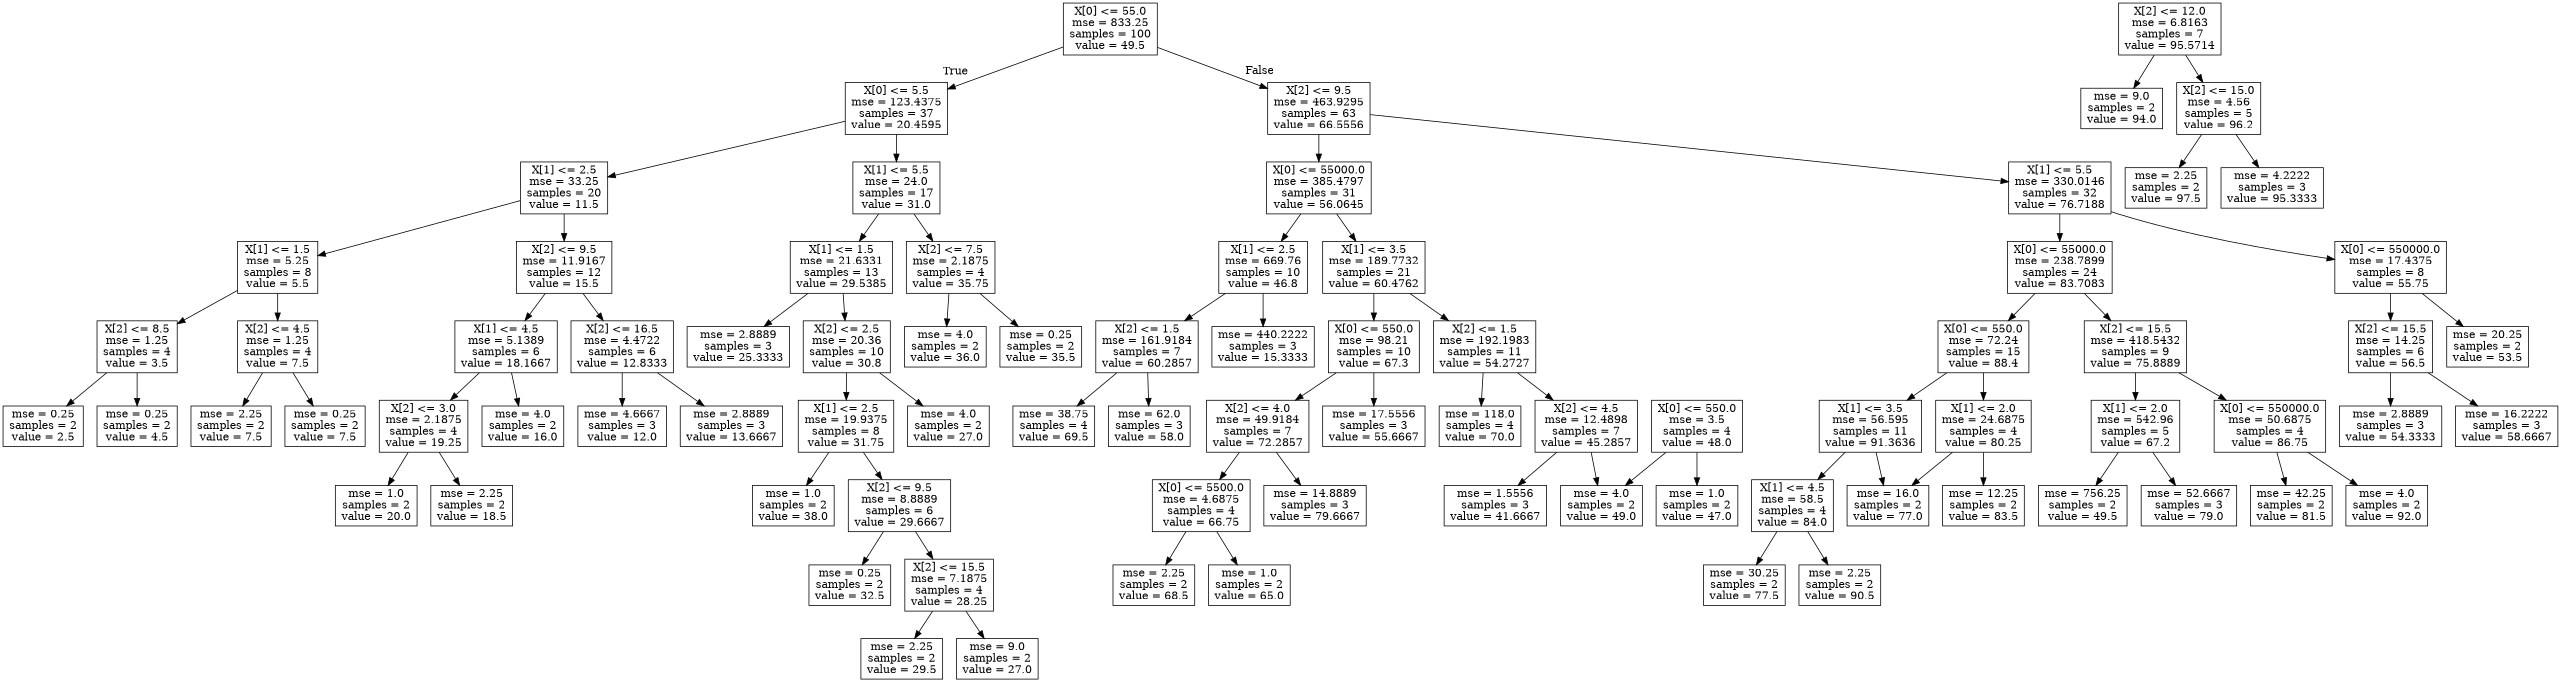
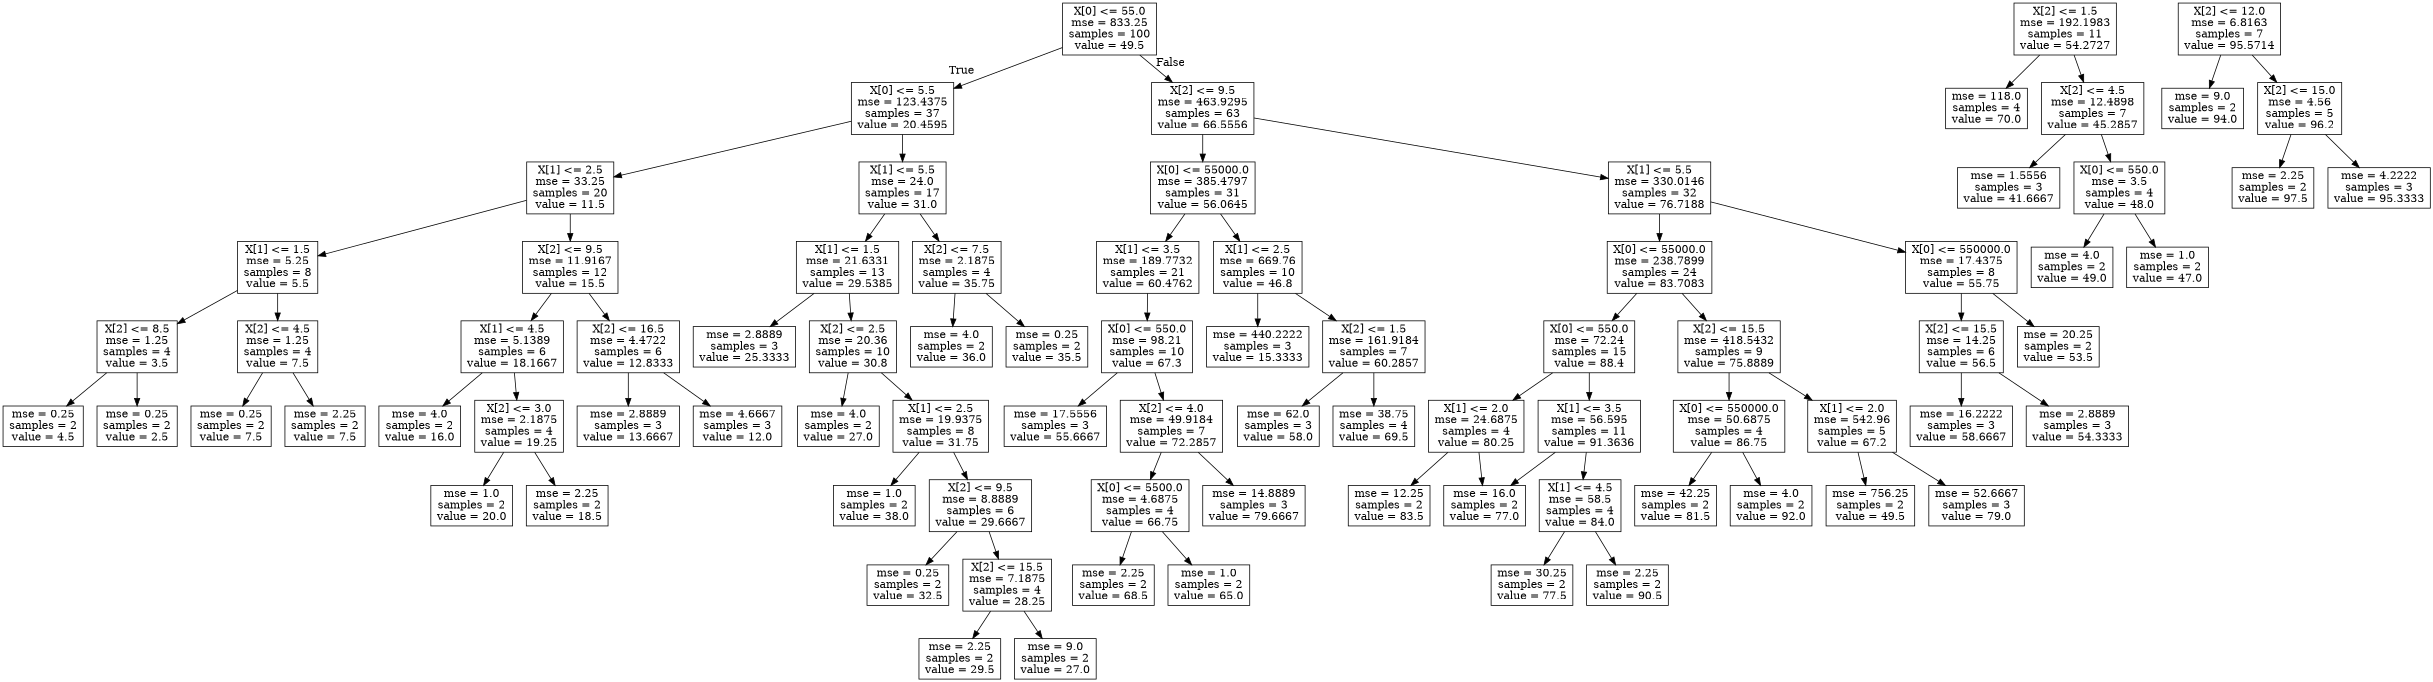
edge "X[1] <= 3.5 mse = 189.7732 samples = 21 value = 60.4762" -> "X[2] <= 1.5 mse = 192.1983 samples = 11 value = 54.2727": removed
edge "X[2] <= 4.5 mse = 12.4898 samples = 7 value = 45.2857" -> "mse = 4.0 samples = 2 value = 49.0": now "X[2] <= 4.5 mse = 12.4898 samples = 7 value = 45.2857" -> "X[0] <= 550.0 mse = 3.5 samples = 4 value = 48.0"
